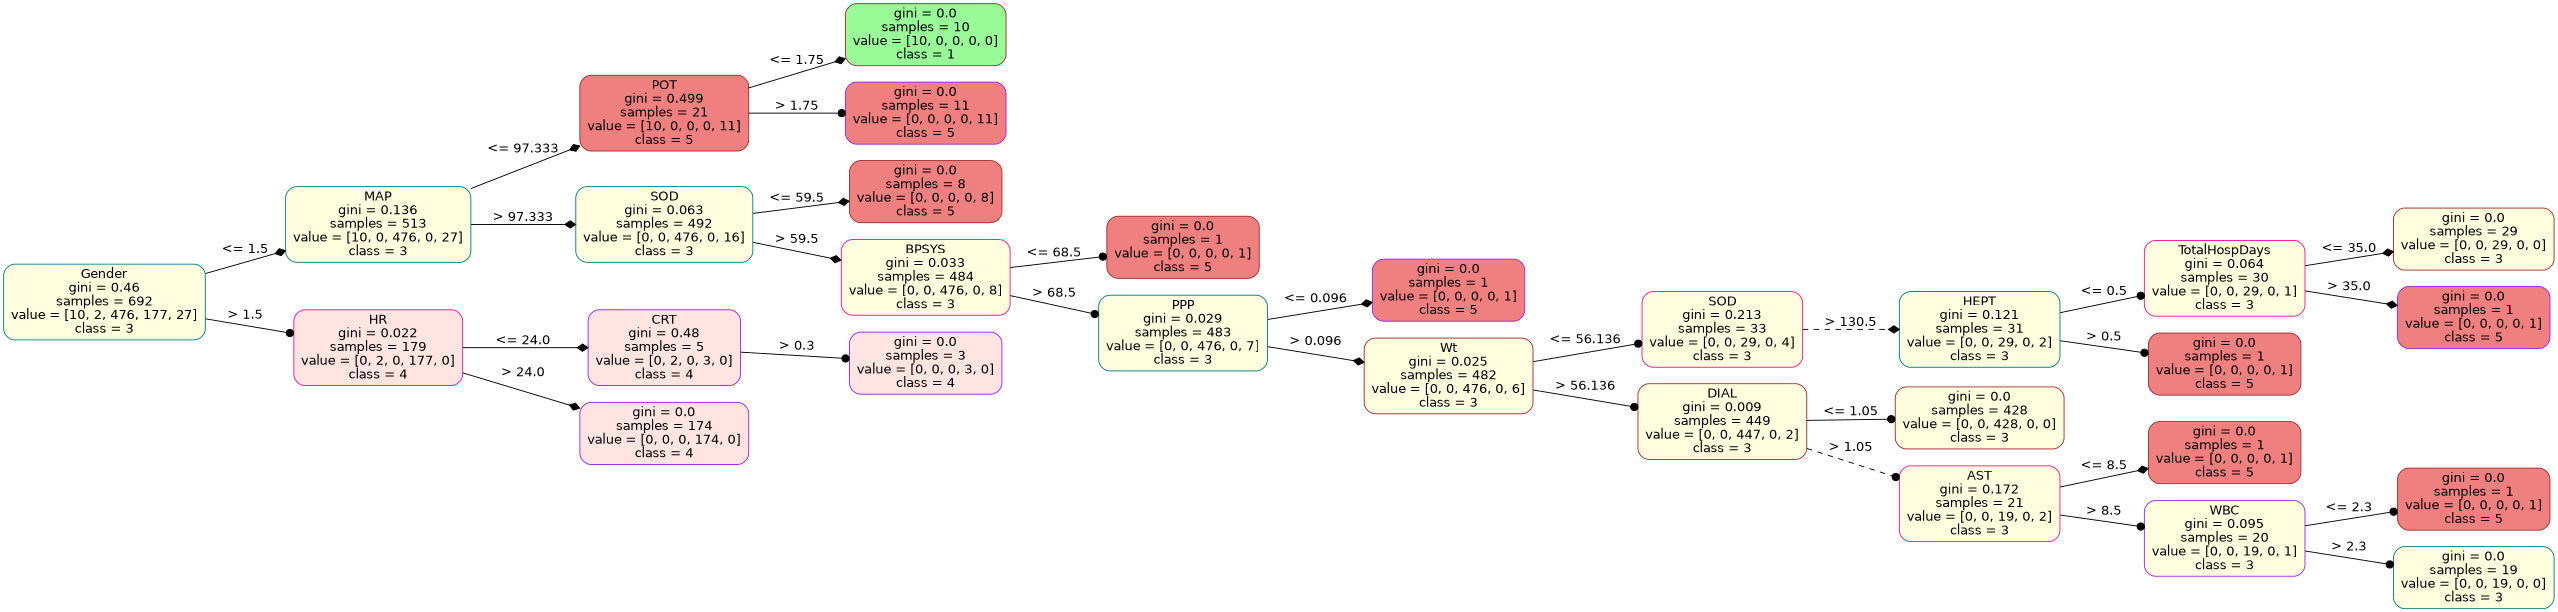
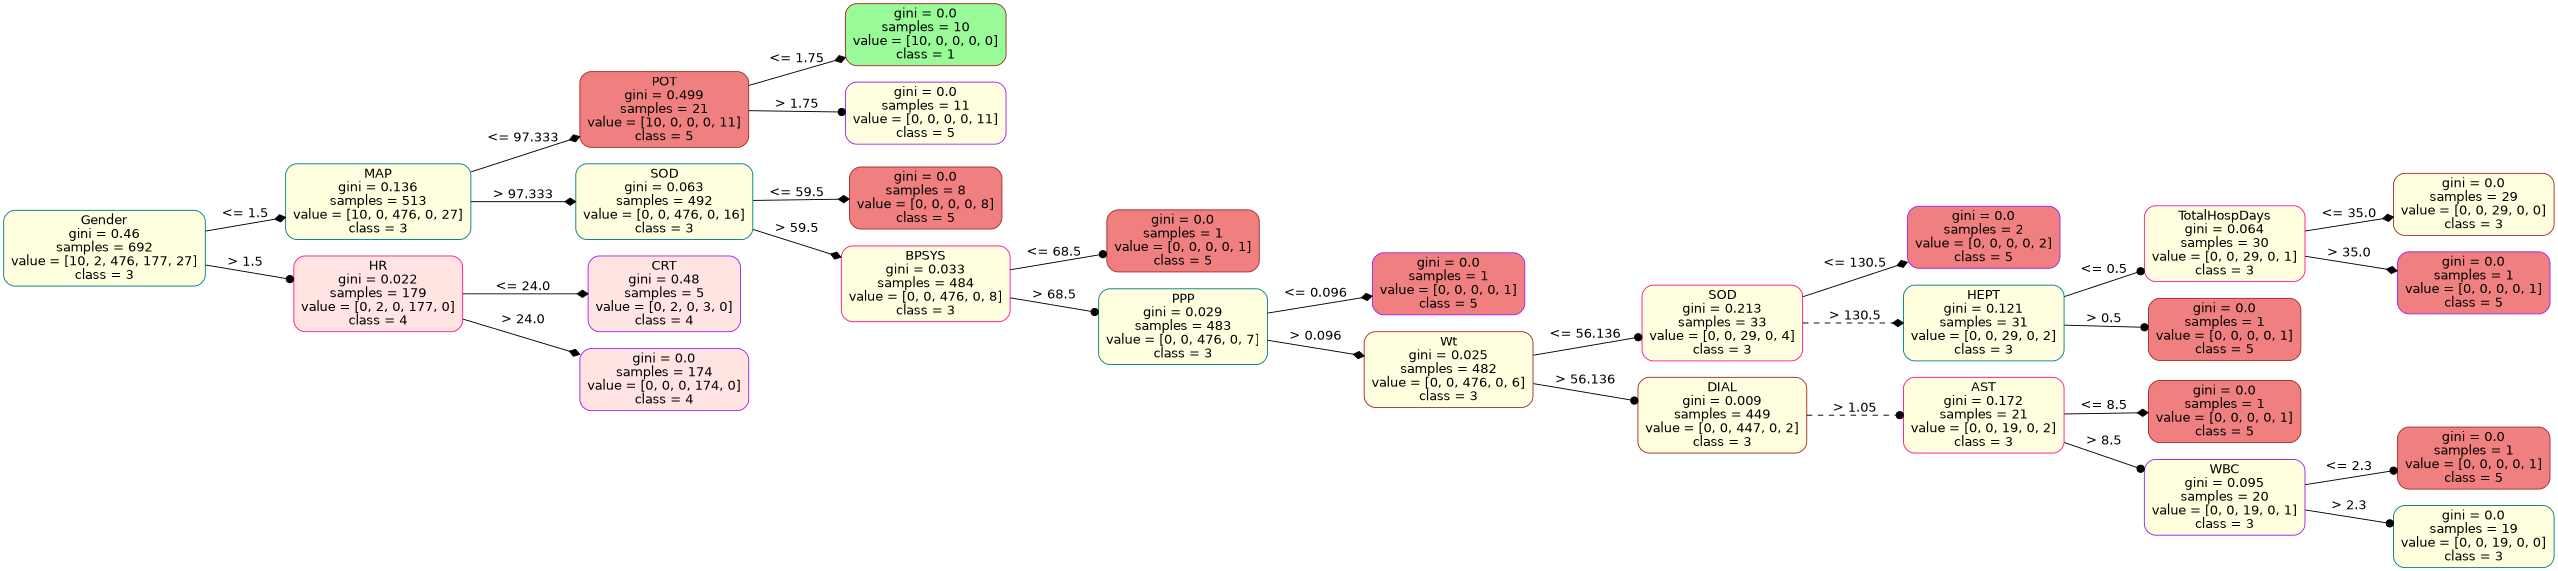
node "gini = 0.0 samples = 11 value = [0, 0, 0, 0, 11] class = 5": fillcolor lightcoral -> lightyellow
node "gini = 0.0 samples = 2 value = [0, 0, 0, 0, 2] class = 5": added
node "gini = 0.0 samples = 3 value = [0, 0, 0, 3, 0] class = 4": removed
node "gini = 0.0 samples = 428 value = [0, 0, 428, 0, 0] class = 3": removed
